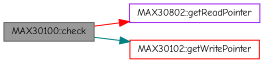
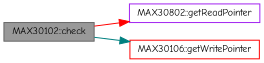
node "MAX30100::check": label "MAX30100::check" -> "MAX30102::check"
node "MAX30102::getWritePointer": label "MAX30102::getWritePointer" -> "MAX30106::getWritePointer"
